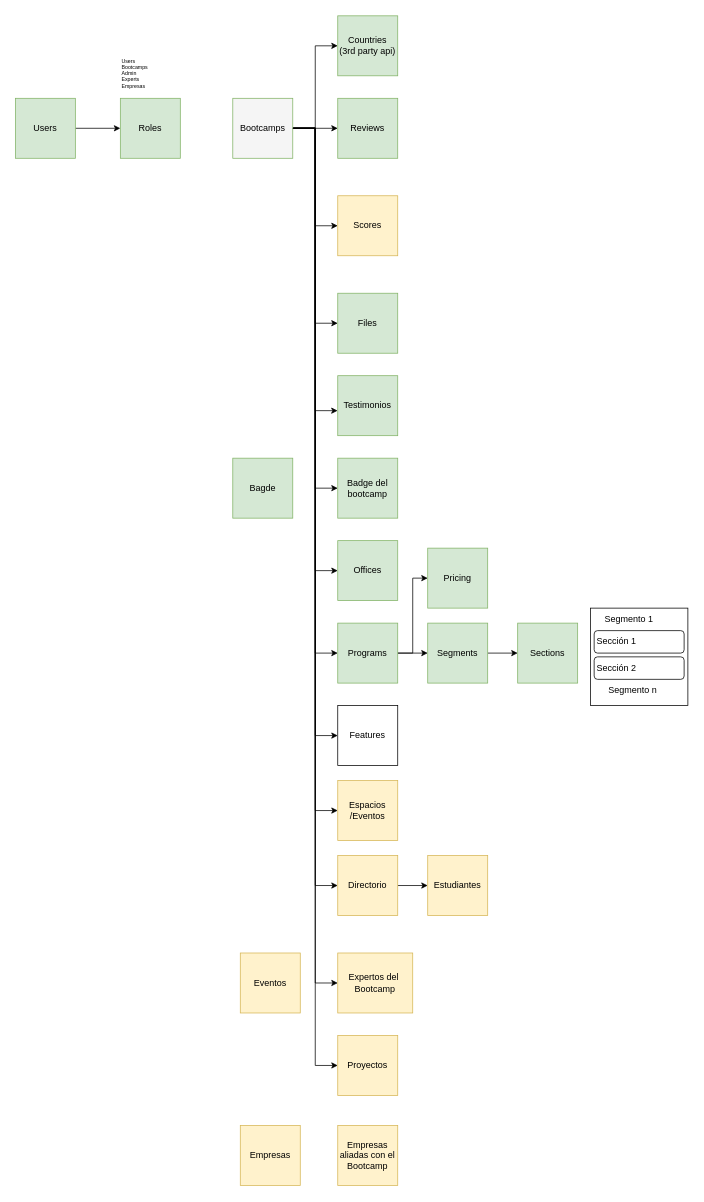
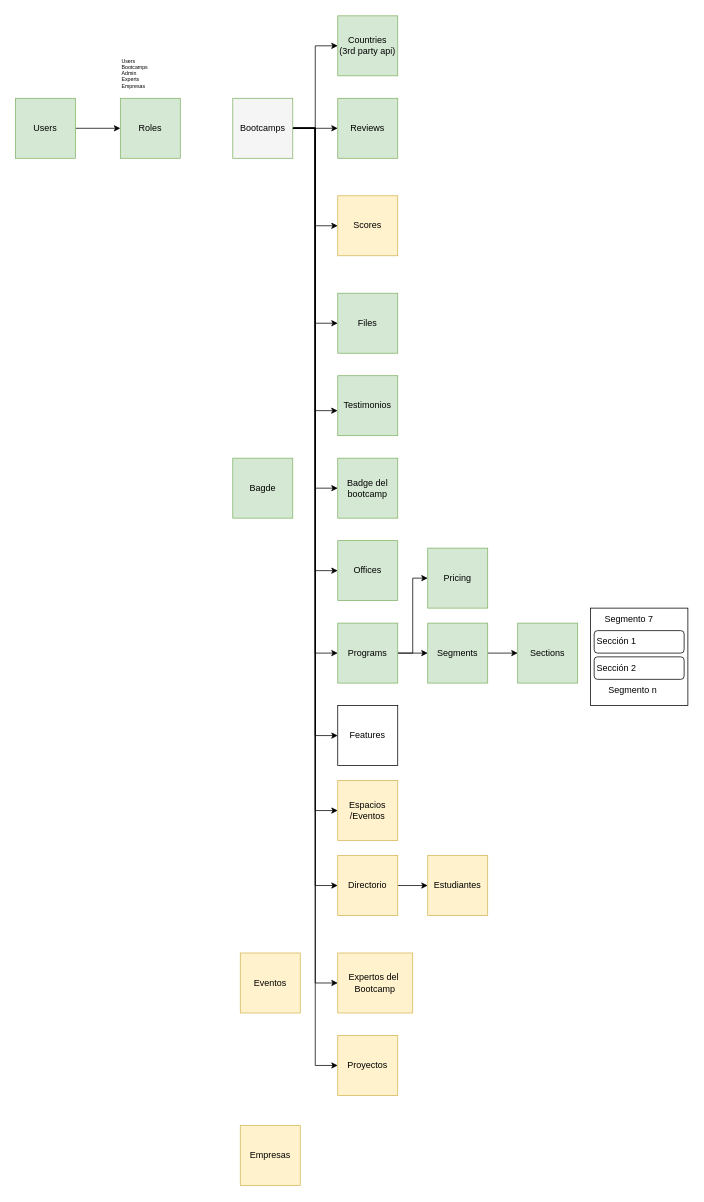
node "Segmento 1": label "Segmento 1" -> "Segmento 7"
node "Empresas aliadas con el Bootcamp": removed
